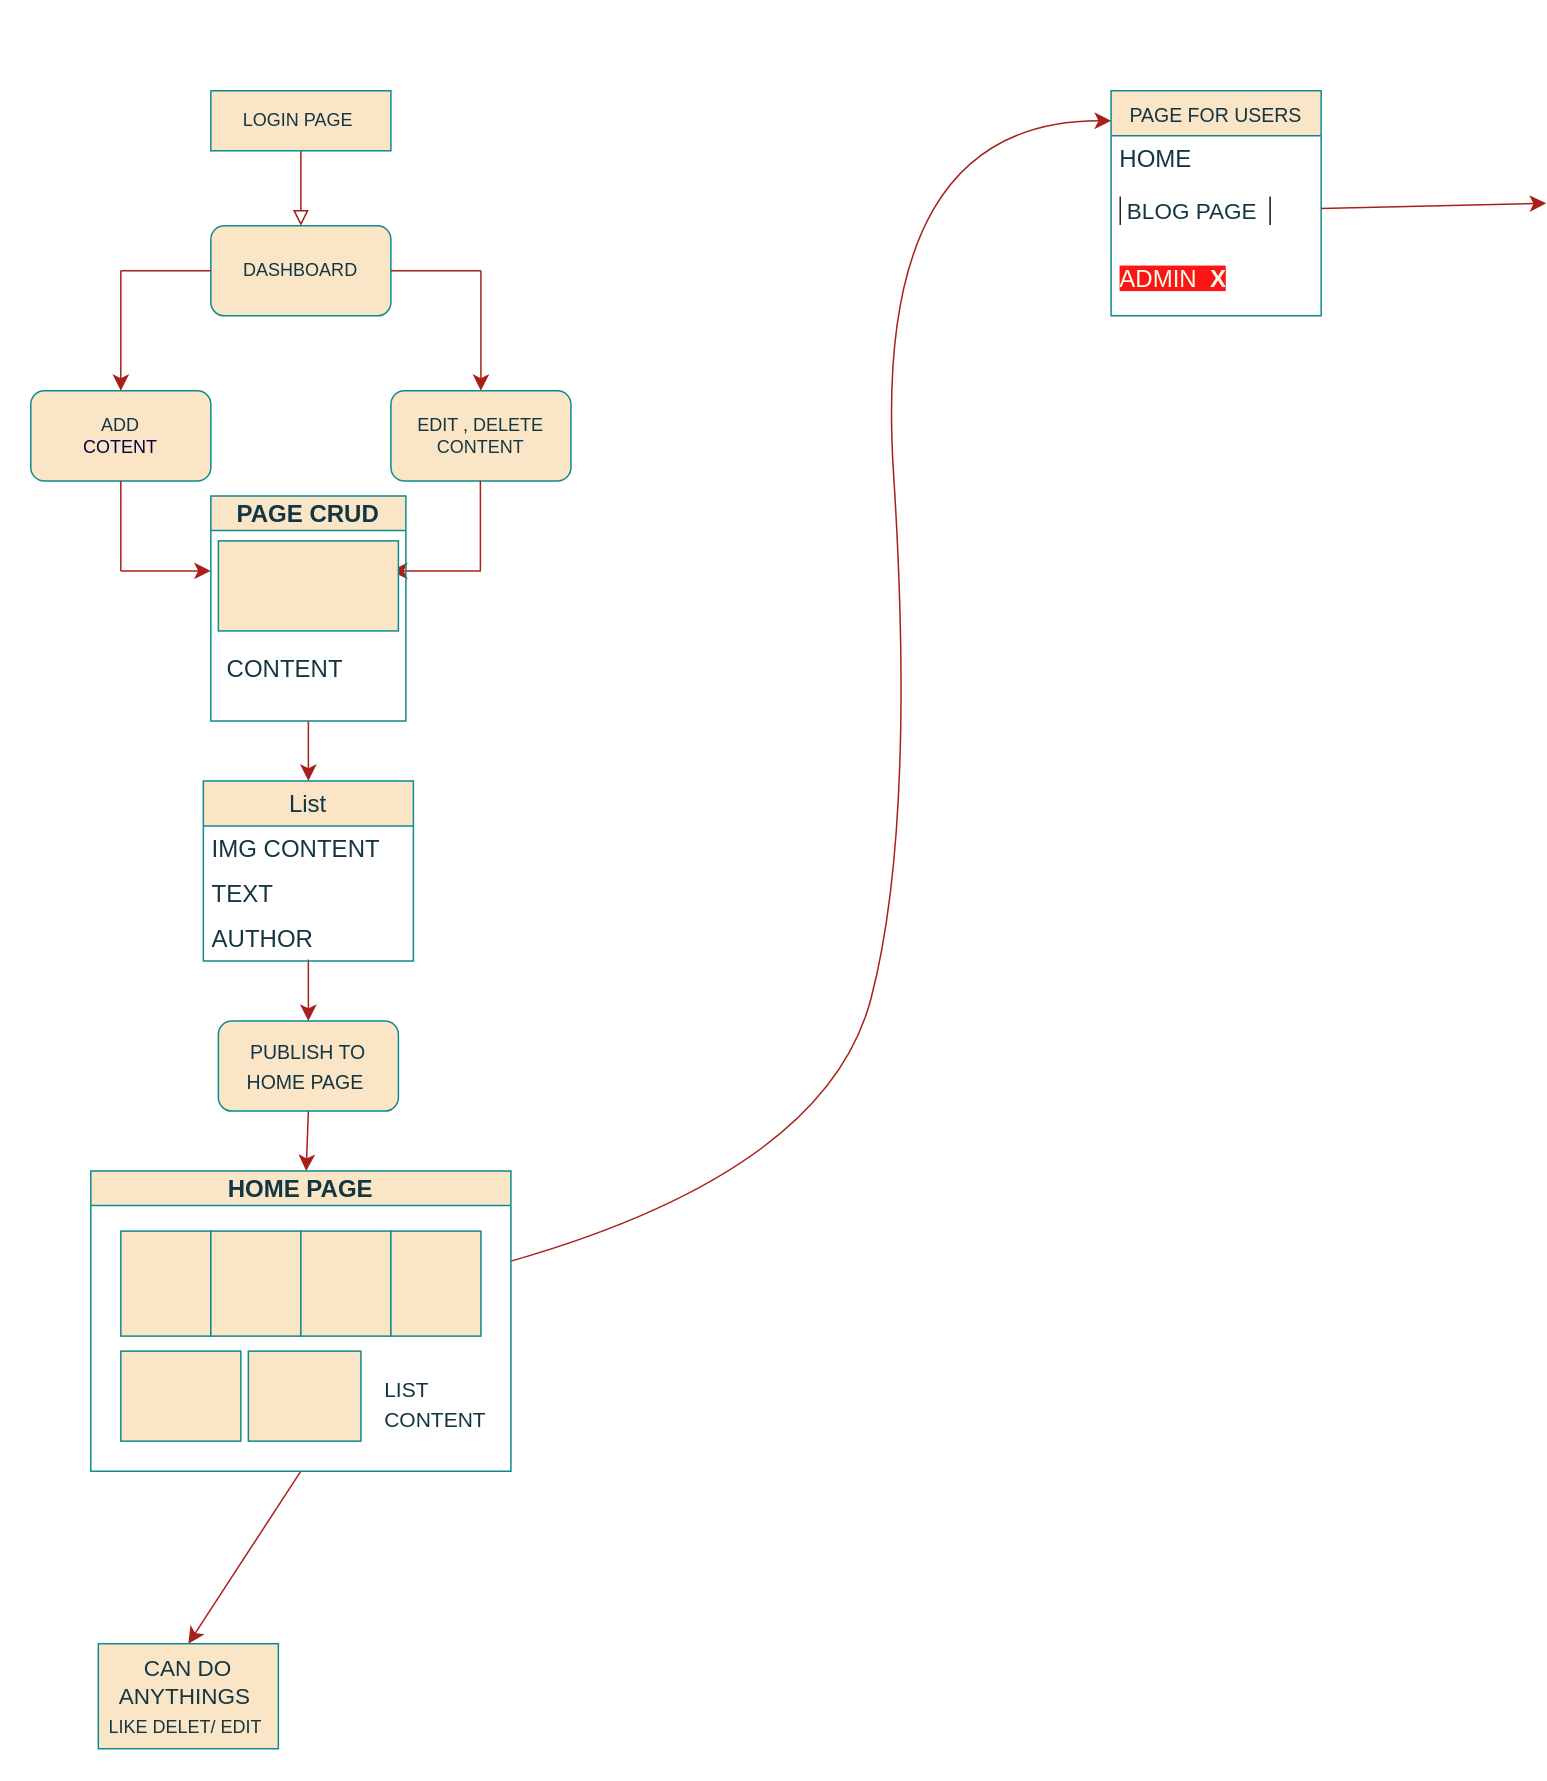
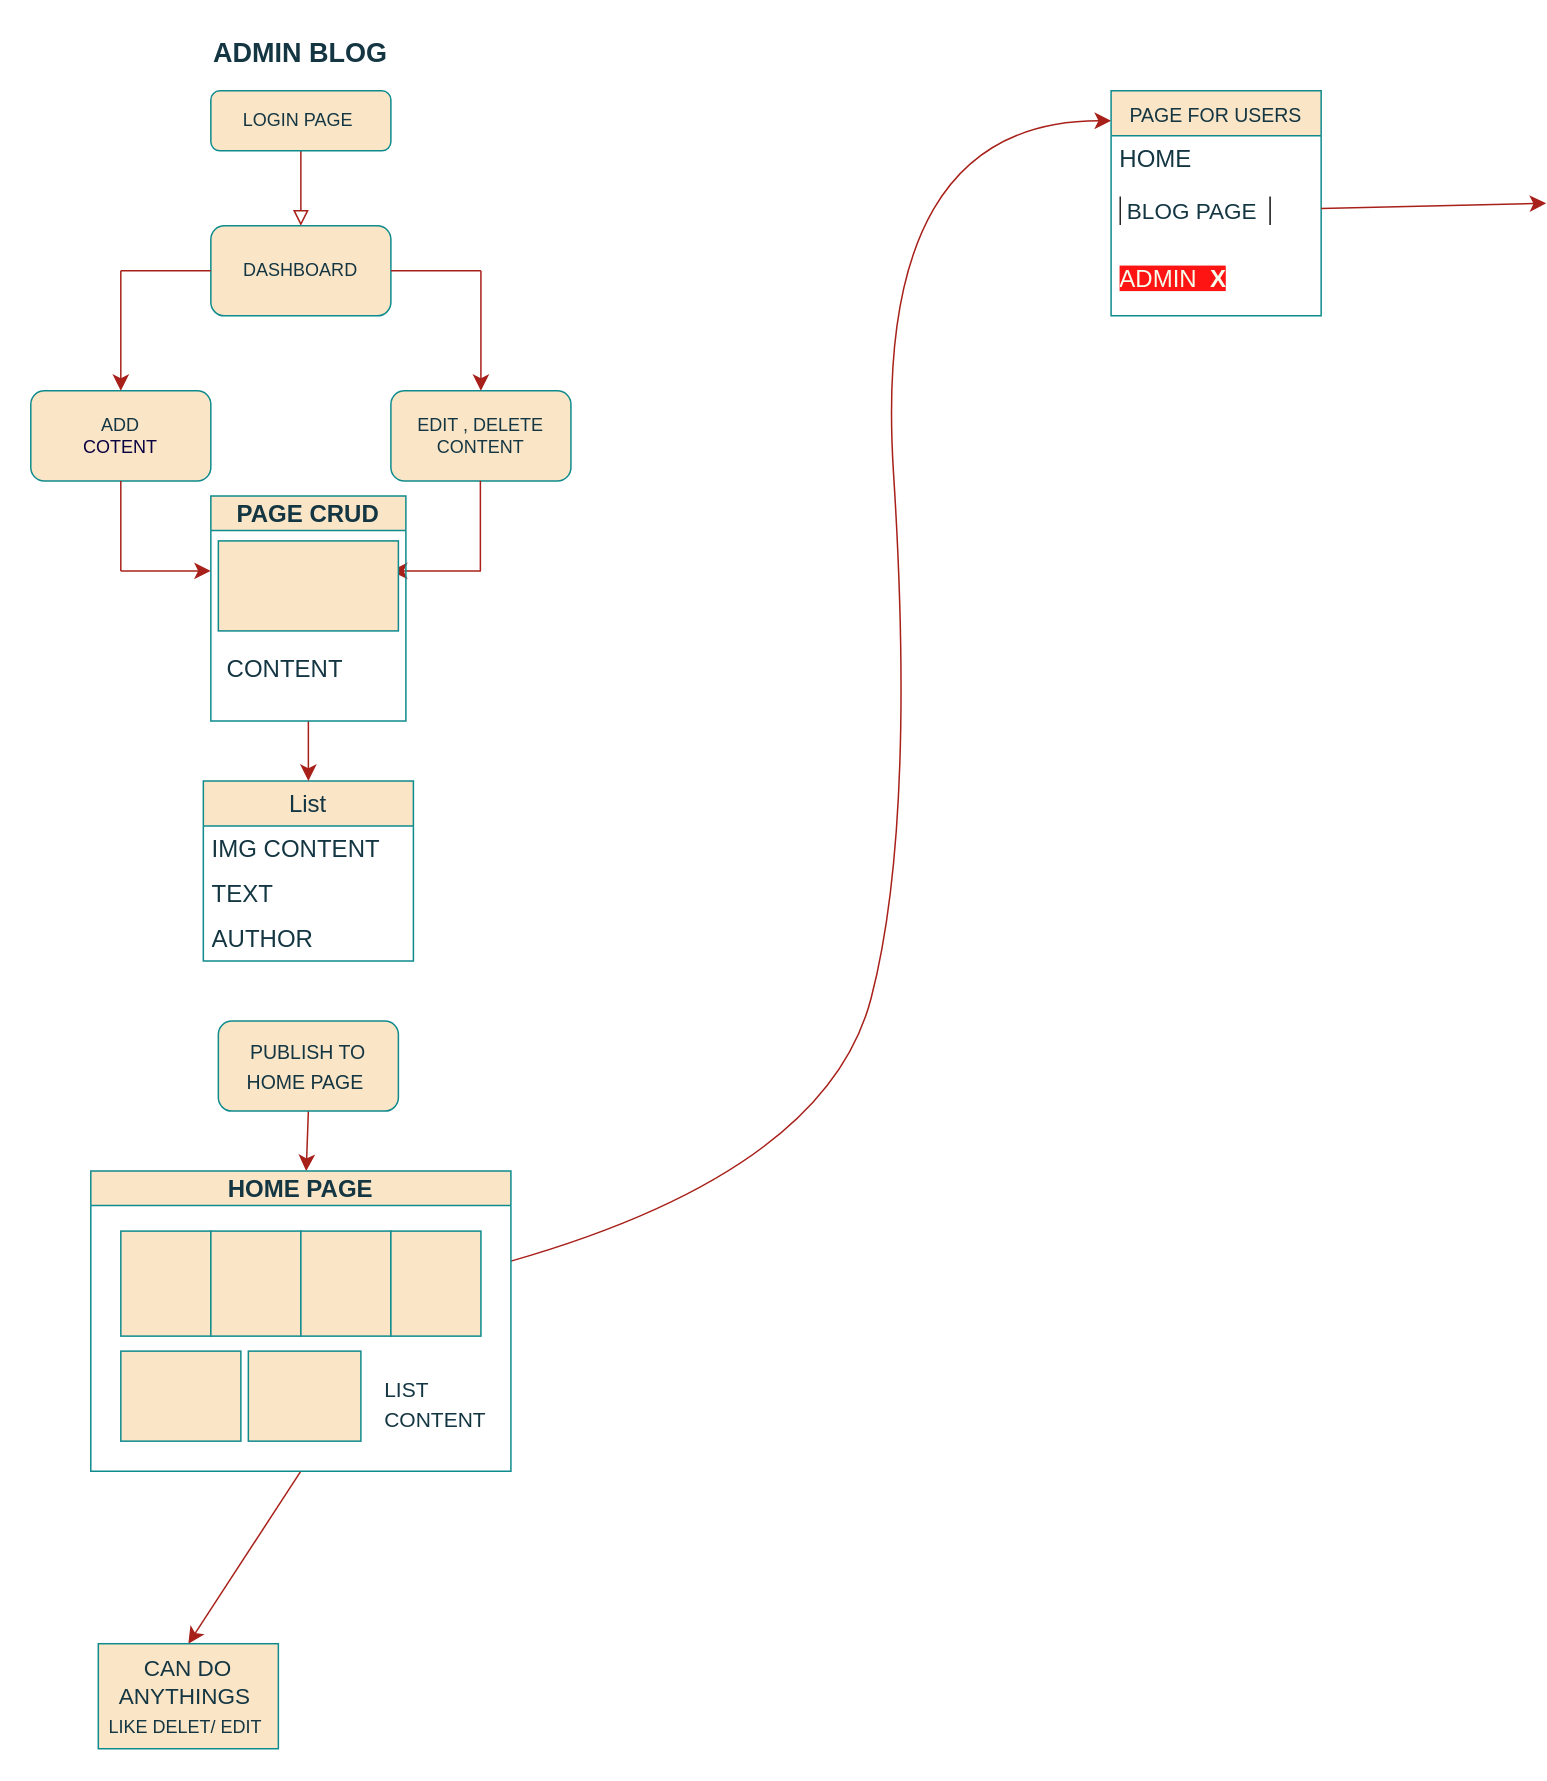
node "ADMIN BLOG": added
node "LOGIN PAGE": shape rectangle -> rounded rectangle
edge "AUTHOR" -> "PUBLISH TO HOME PAGE": removed
